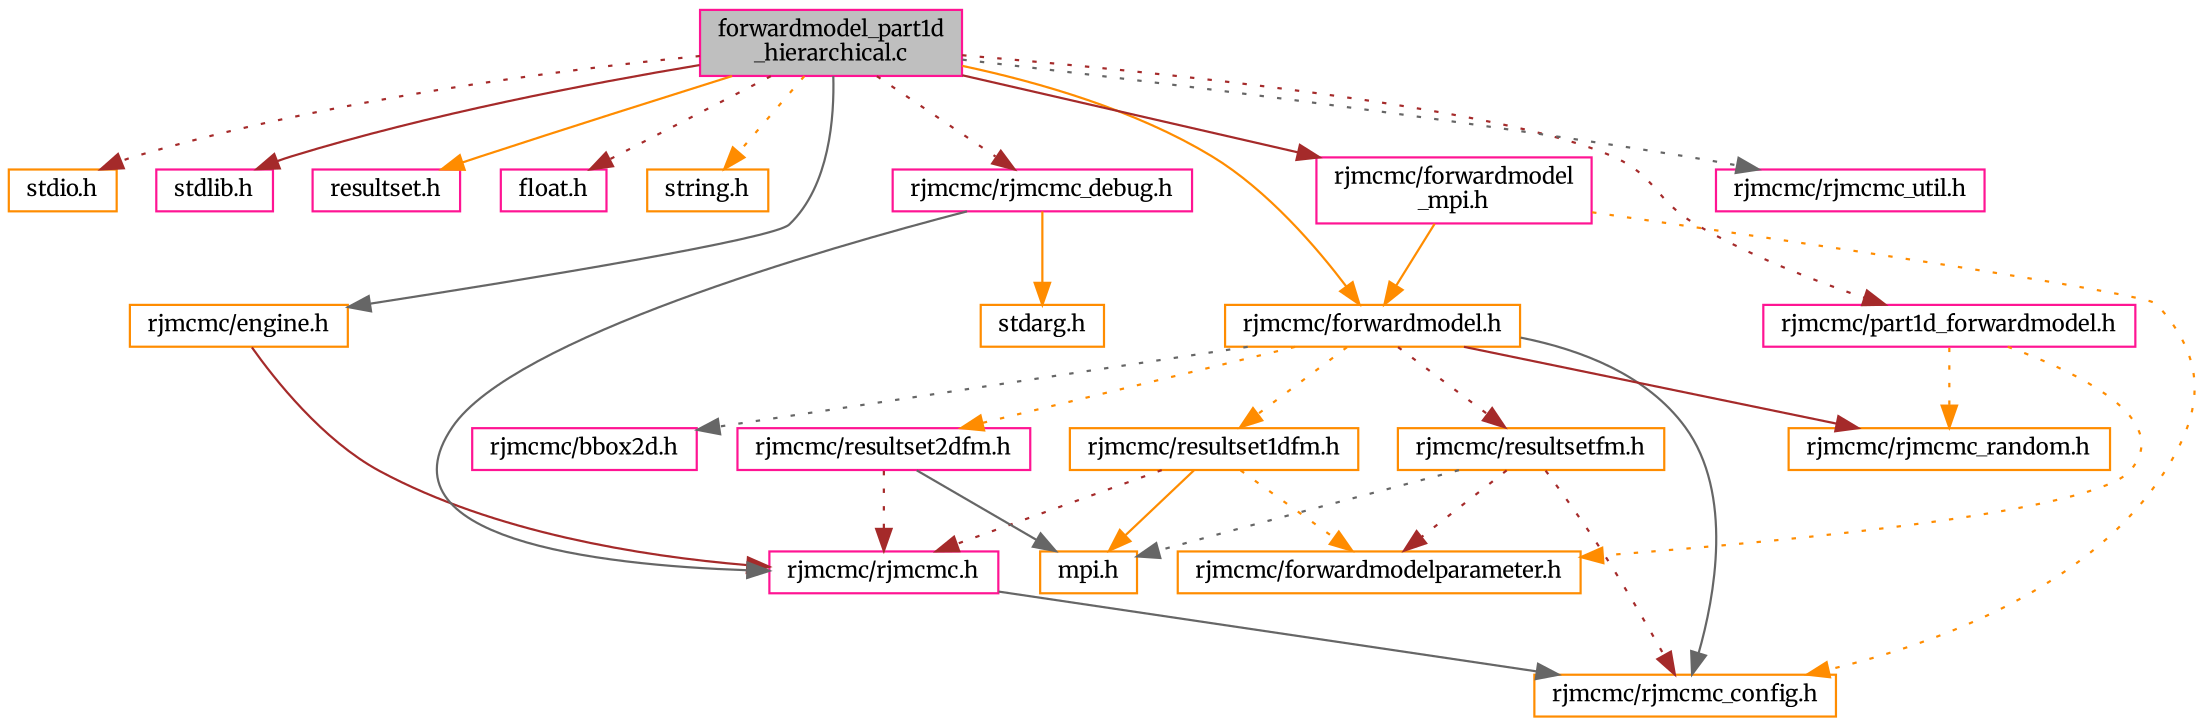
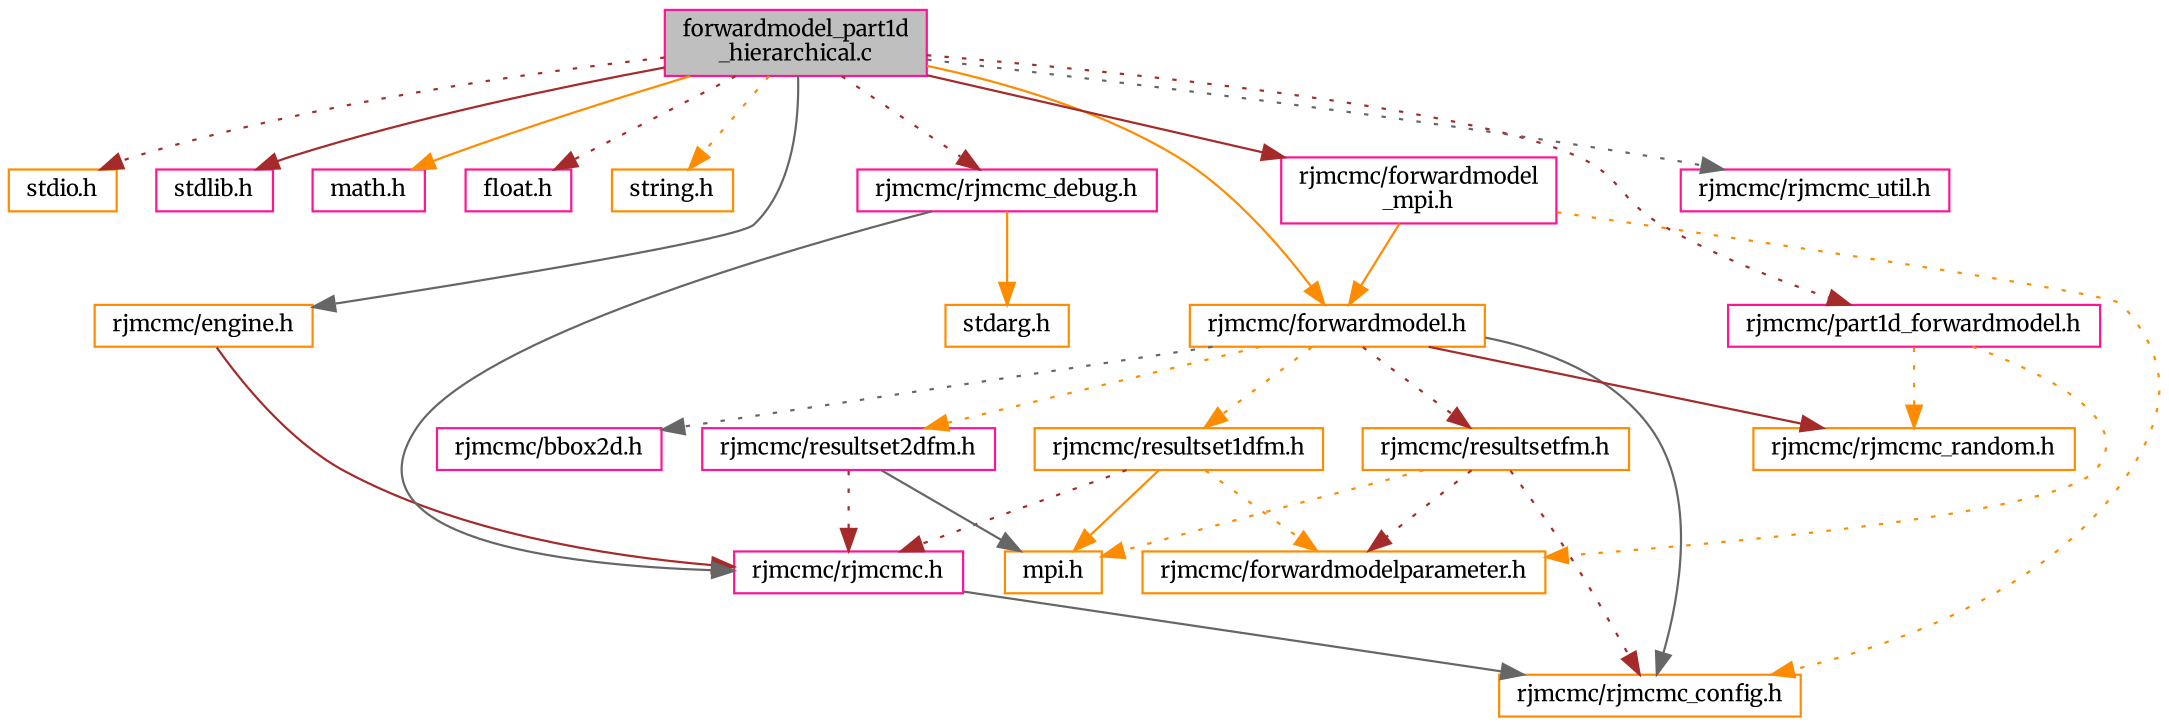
node "resultset.h": label "resultset.h" -> "math.h"
edge "rjmcmc/resultsetfm.h" -> "mpi.h": color gray40 -> darkorange
